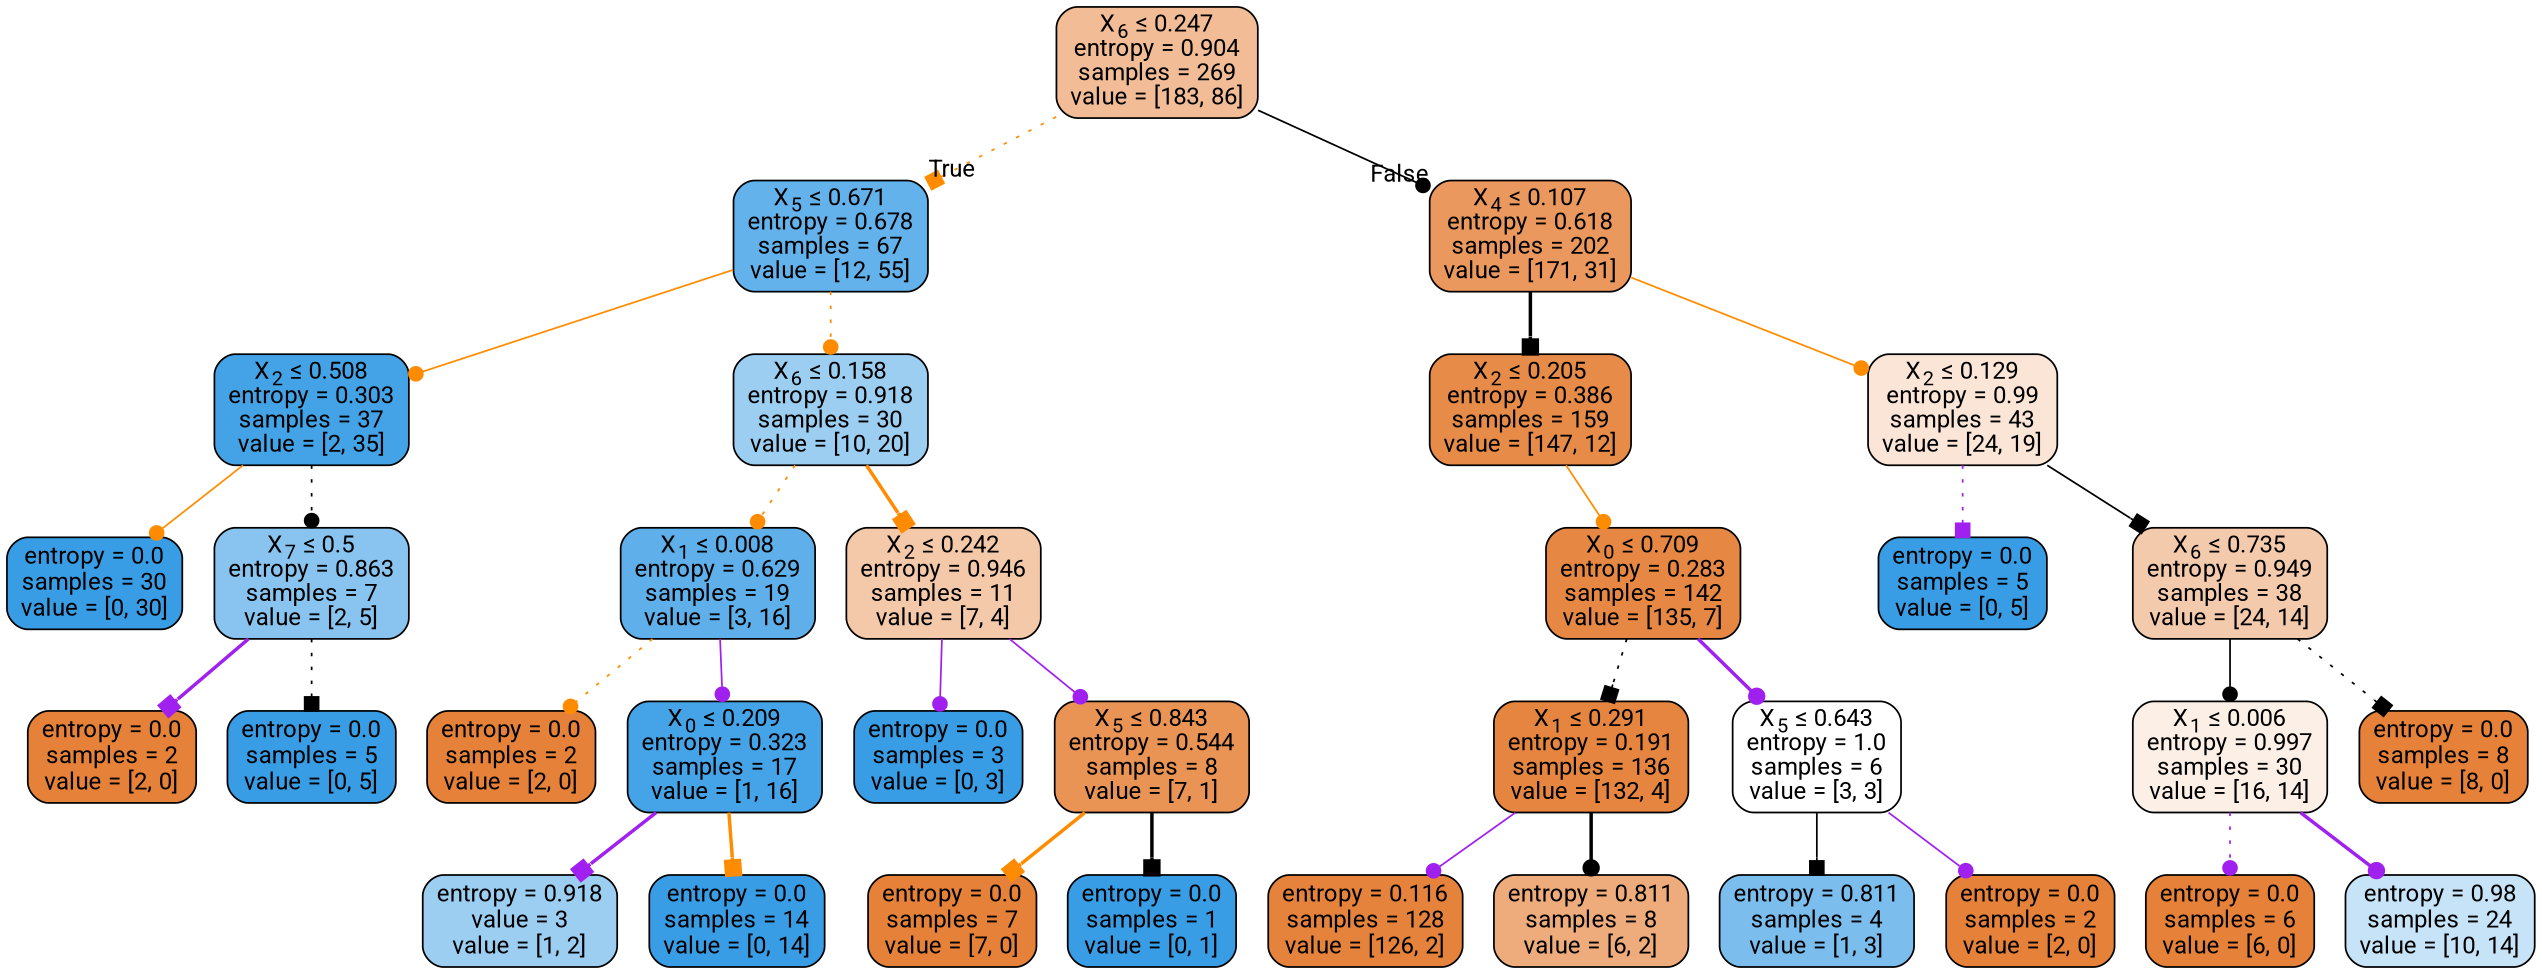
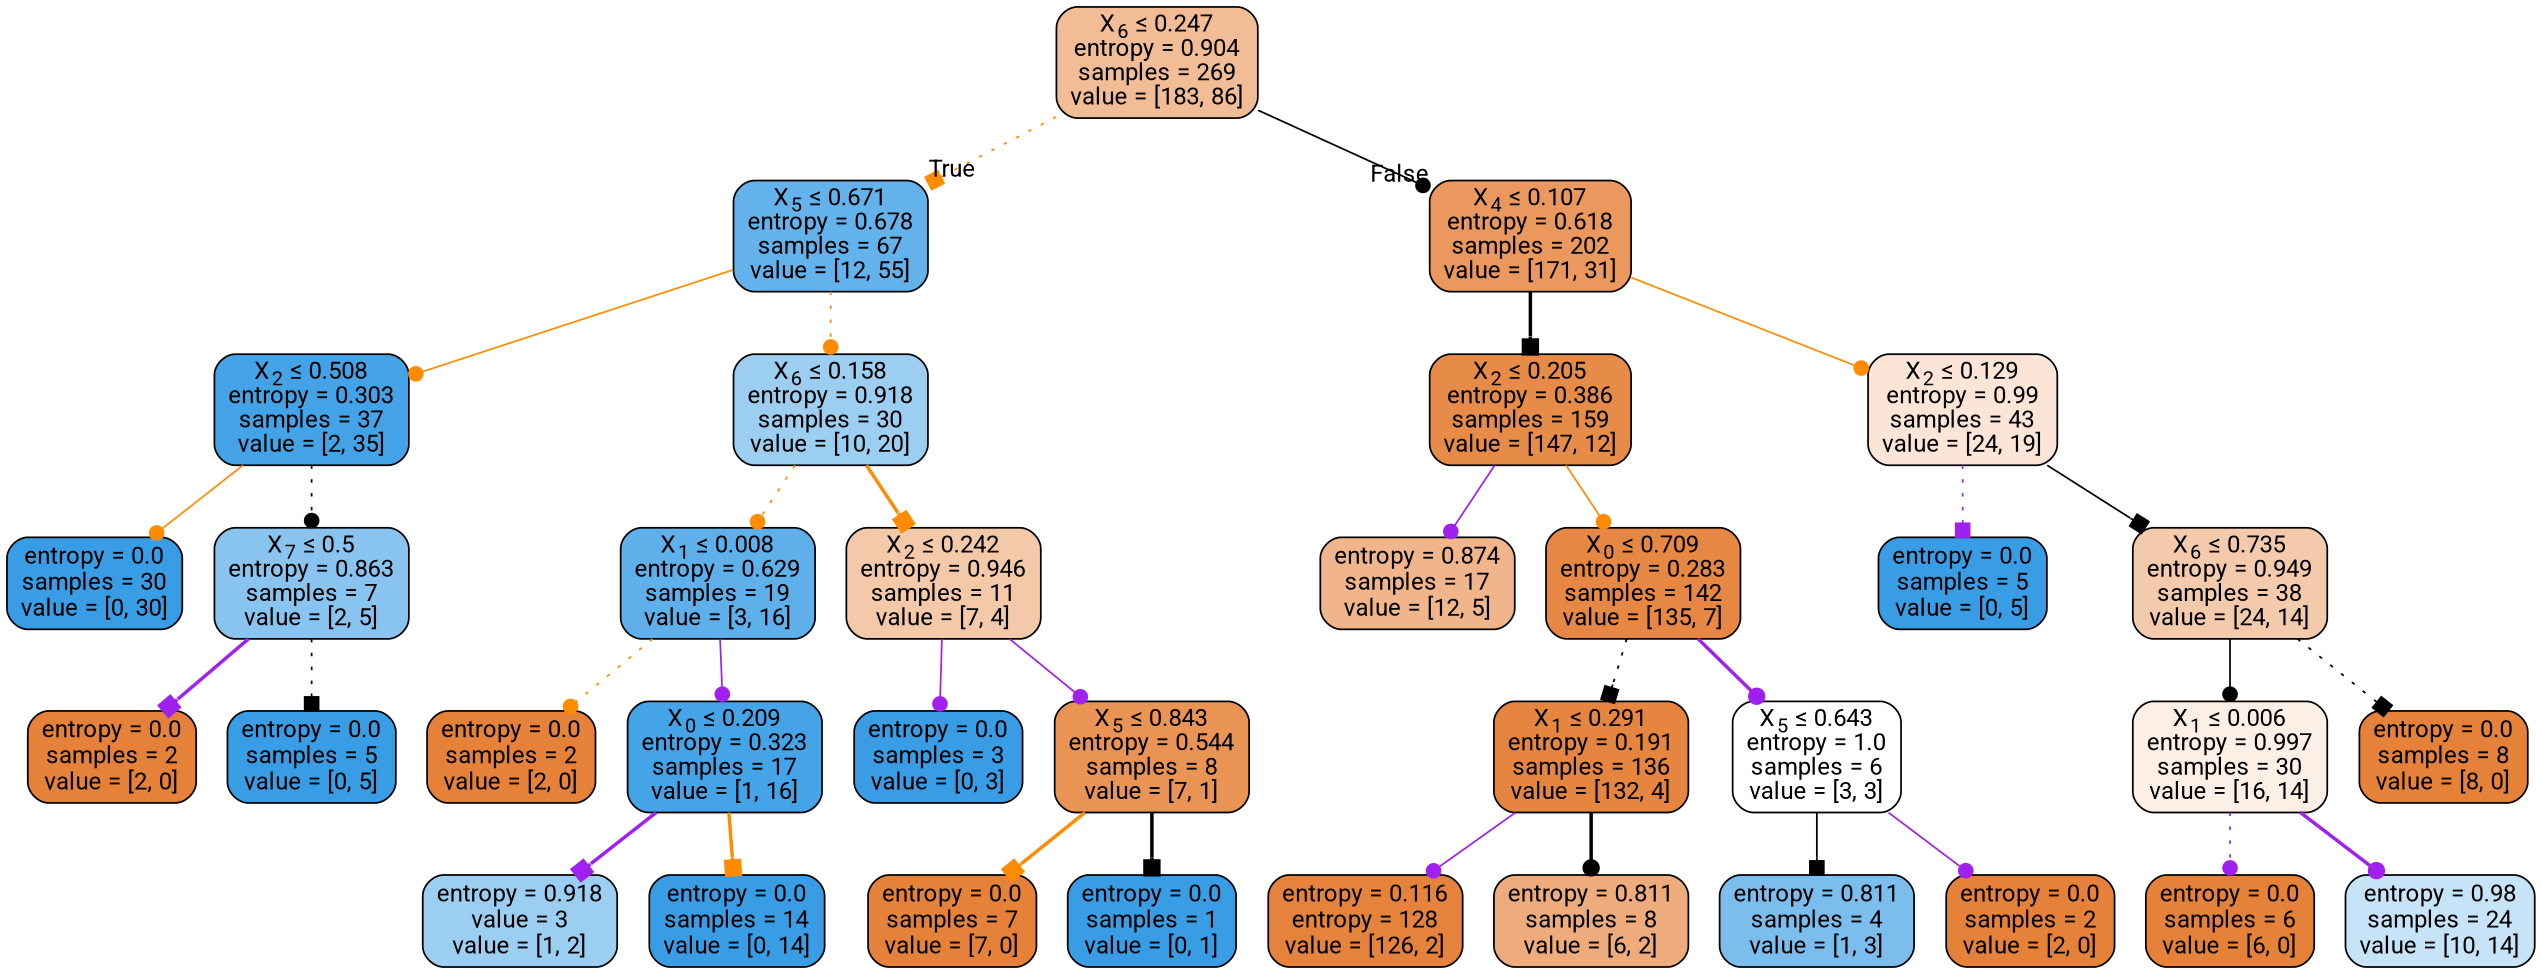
node "entropy = 0.874": added
node "entropy = 0.116": text "samples = 128" -> "entropy = 128"
